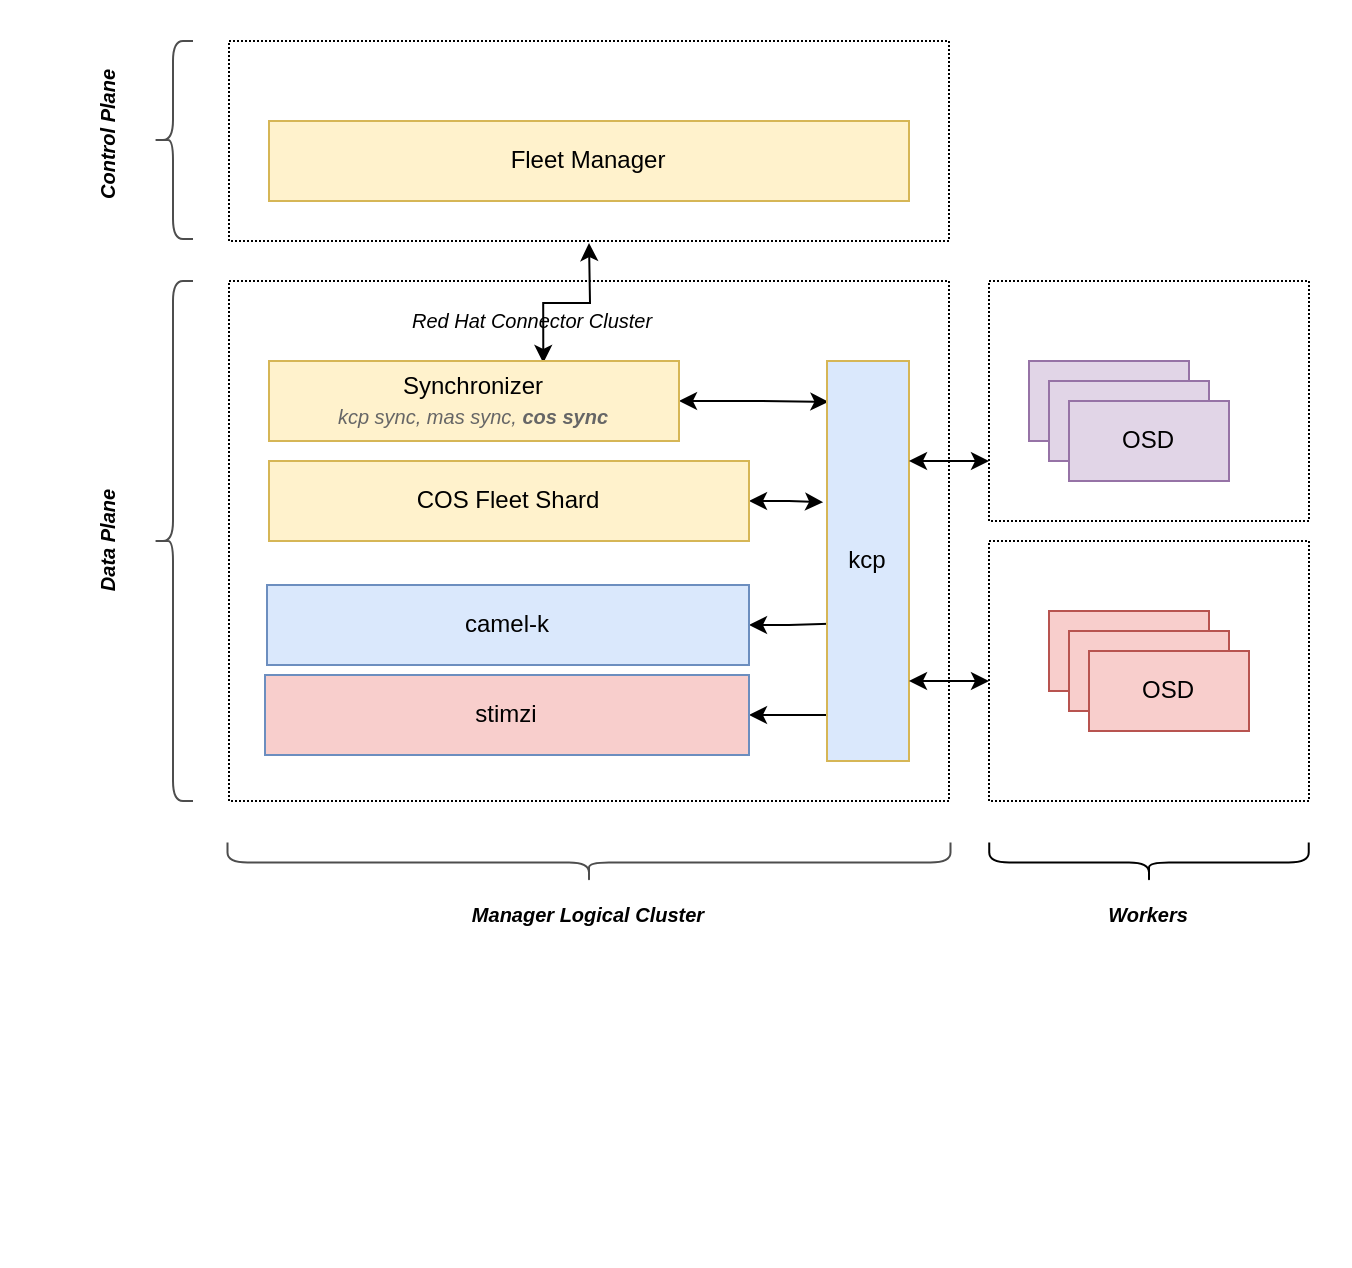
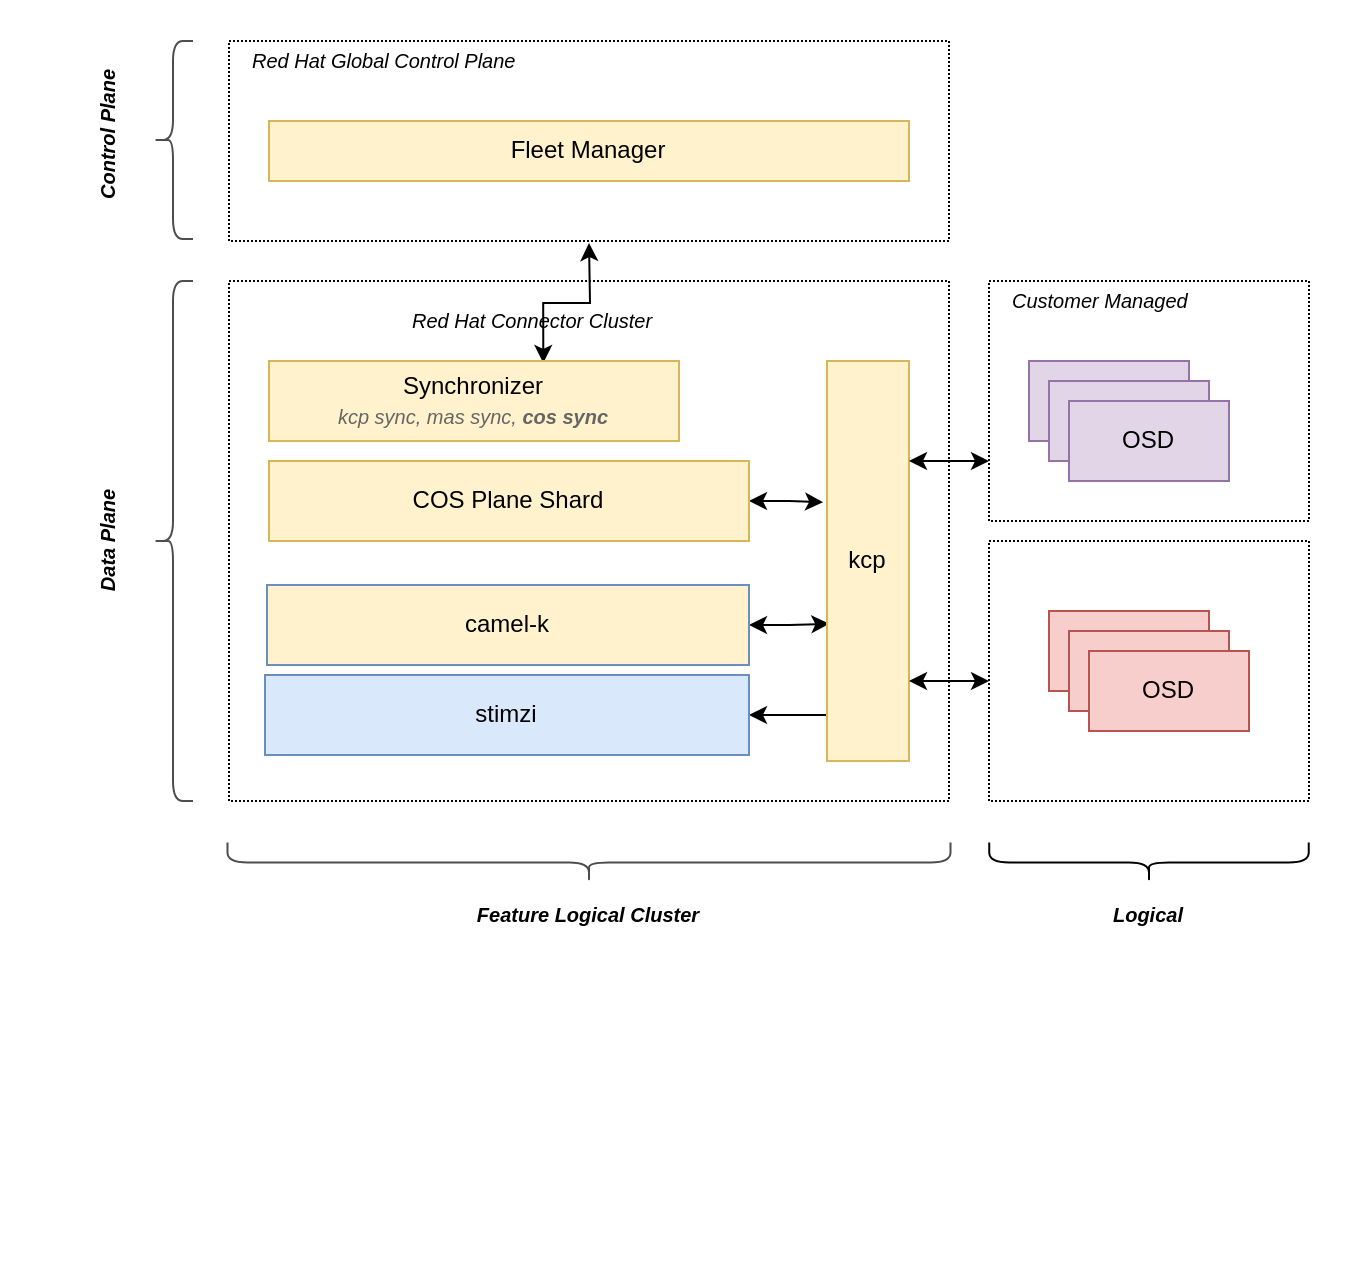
node "Red Hat Global Control Plane": added
node "Fleet Manager": size 640x80 -> 640x60
node "Customer Managed": added
edge "Synchronizer kcp sync, mas sync, cos sync" -- "kcp": removed
node "COS Fleet Shard": label "COS Fleet Shard" -> "COS Plane Shard"
node "kcp": fillcolor #dae8fc -> #fff2cc
edge "kcp" -> "camel-k": arrowhead none -> classic
node "camel-k": fillcolor #dae8fc -> #fff2cc
node "stimzi": fillcolor #f8cecc -> #dae8fc
node "Manager Logical Cluster": label "Manager Logical Cluster" -> "Feature Logical Cluster"
node "Workers": label "Workers" -> "Logical"
